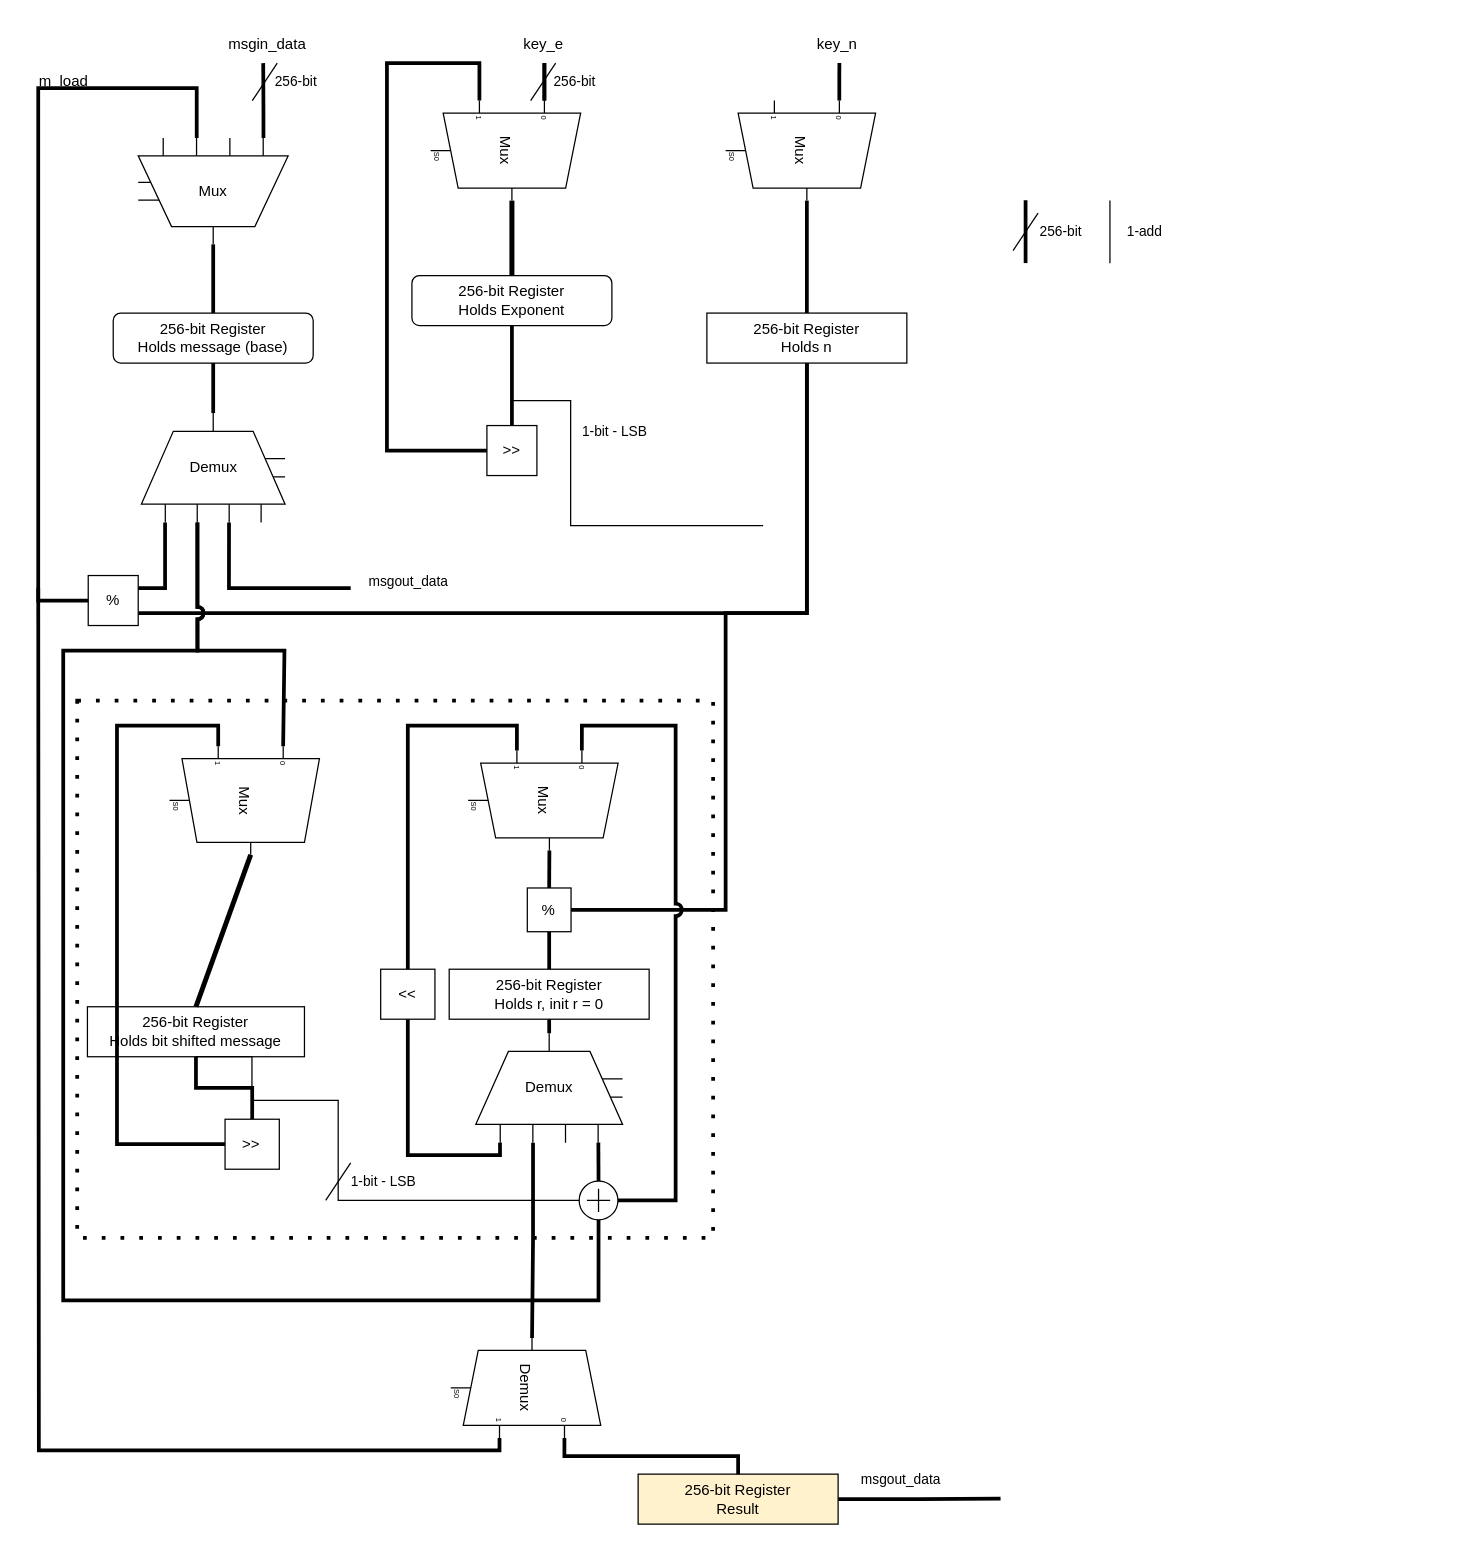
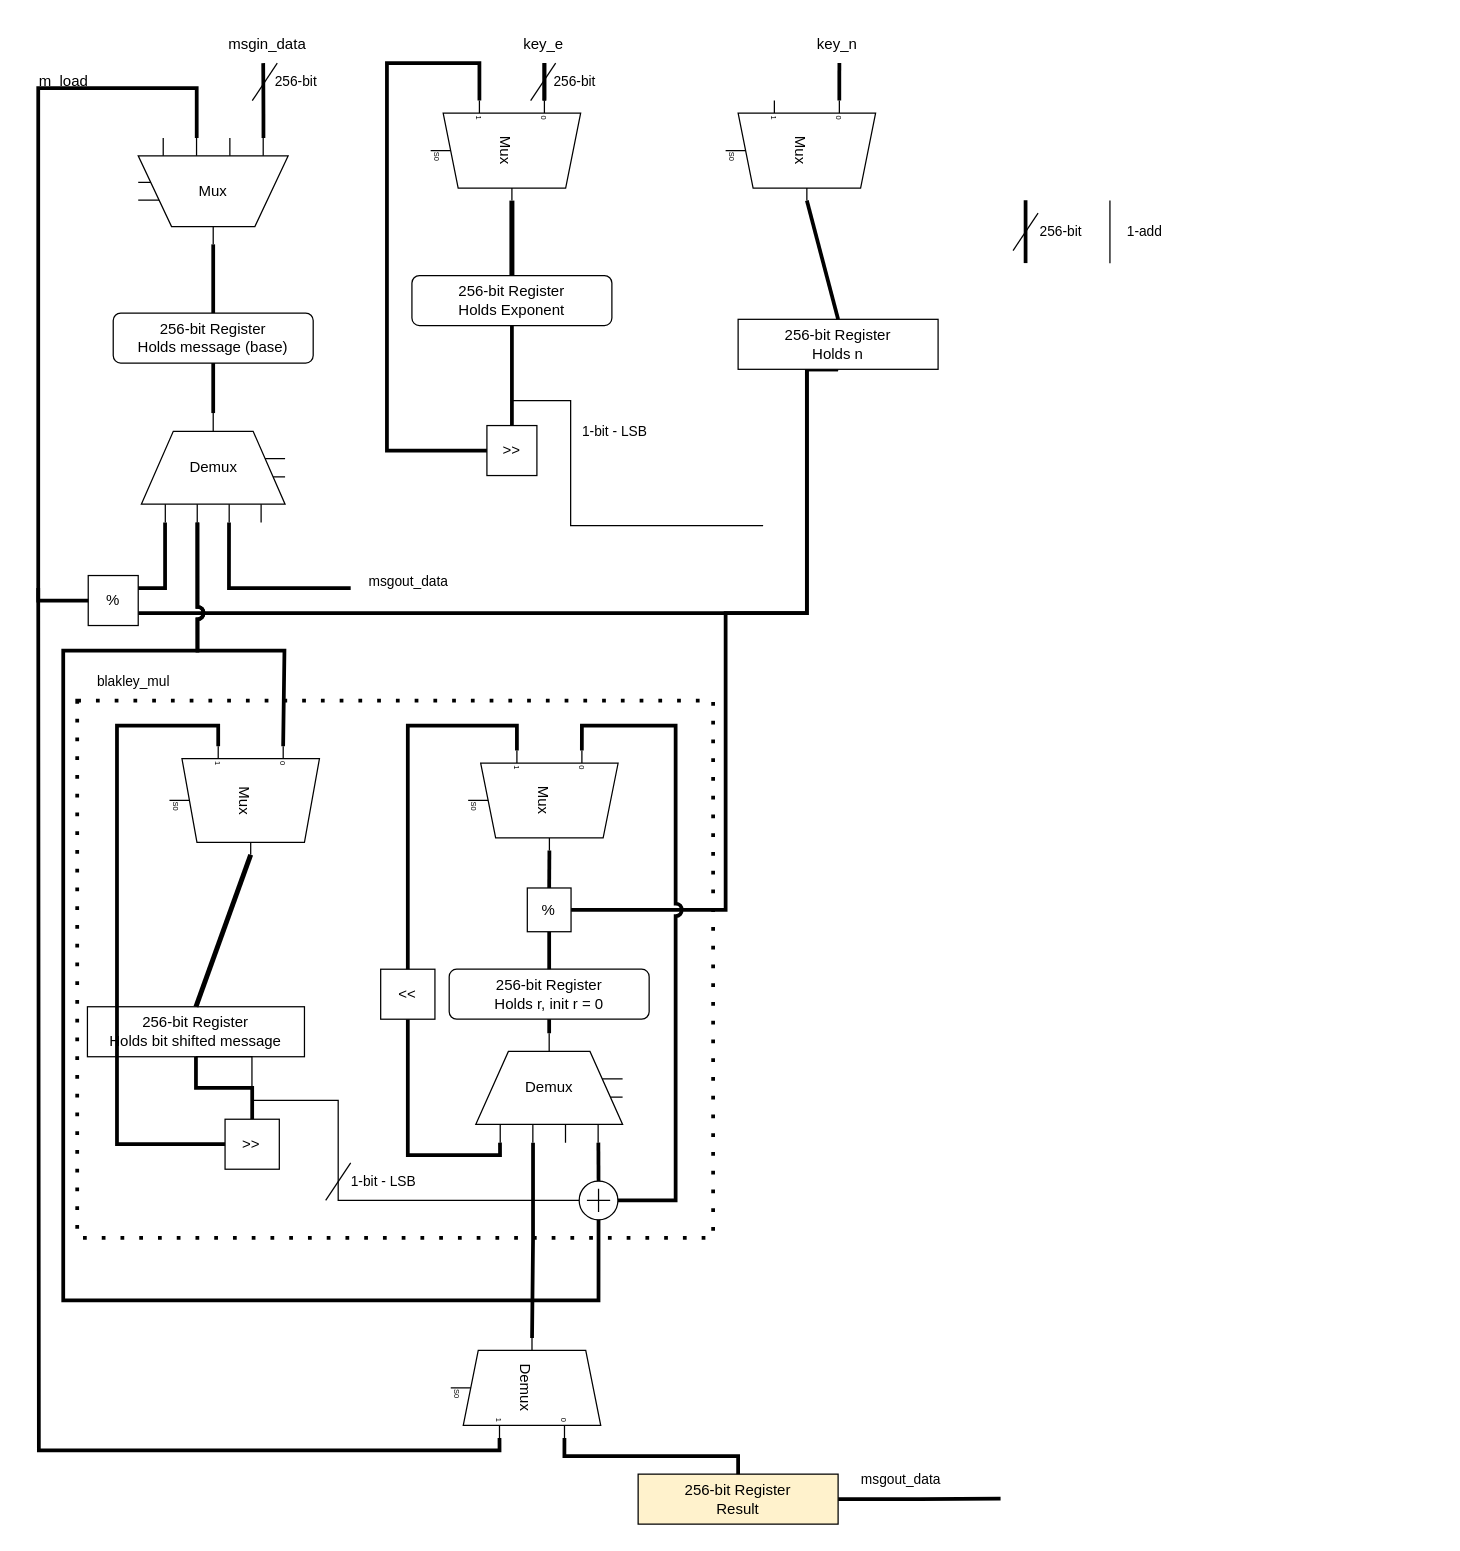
node "256-bit Register Holds n": moved (807, 338) -> (838, 344)
node "blakley_mul": added
node "256-bit Register Holds r, init r = 0": shape rectangle -> rounded rectangle
